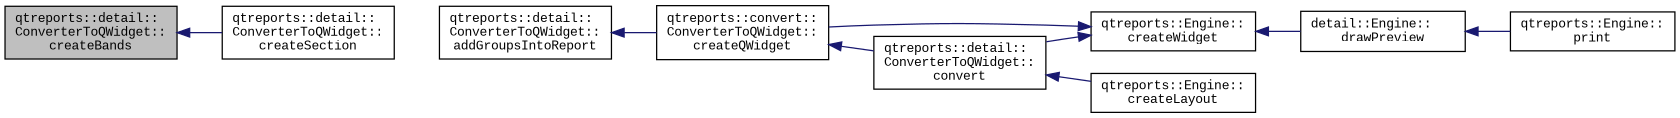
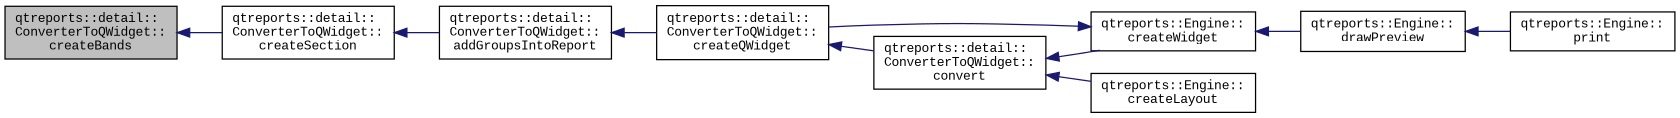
node "detail::Engine:: drawPreview": label "detail::Engine:: drawPreview" -> "qtreports::Engine:: drawPreview"
edge "qtreports::detail:: ConverterToQWidget:: addGroupsIntoReport" -> "qtreports::detail:: ConverterToQWidget:: createSection": added
node "qtreports::convert:: ConverterToQWidget:: createQWidget": label "qtreports::convert:: ConverterToQWidget:: createQWidget" -> "qtreports::detail:: ConverterToQWidget:: createQWidget"
edge "qtreports::detail:: ConverterToQWidget:: convert" -> "qtreports::Engine:: createWidget": reversed
